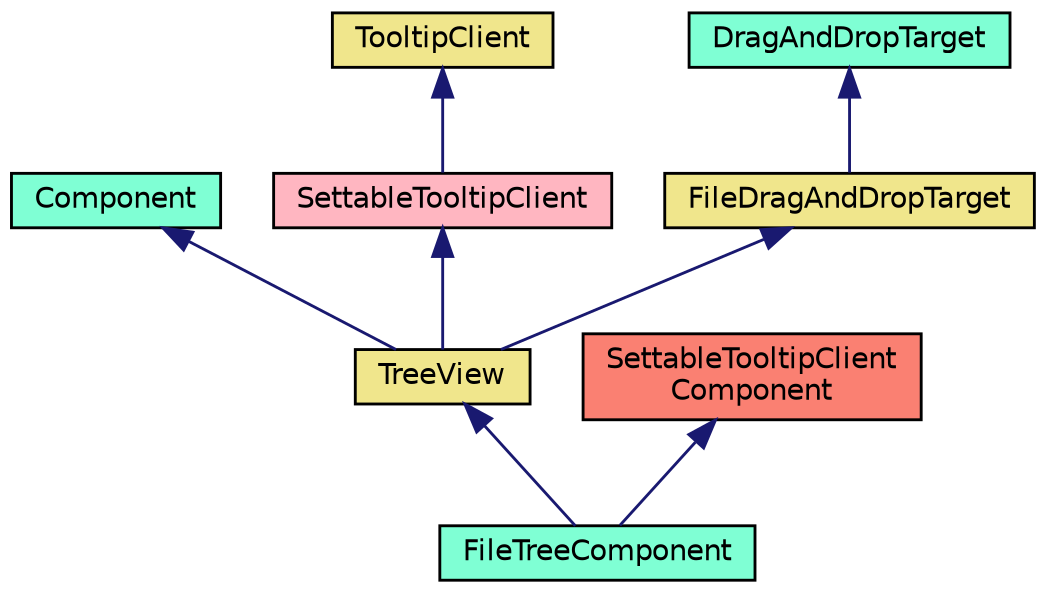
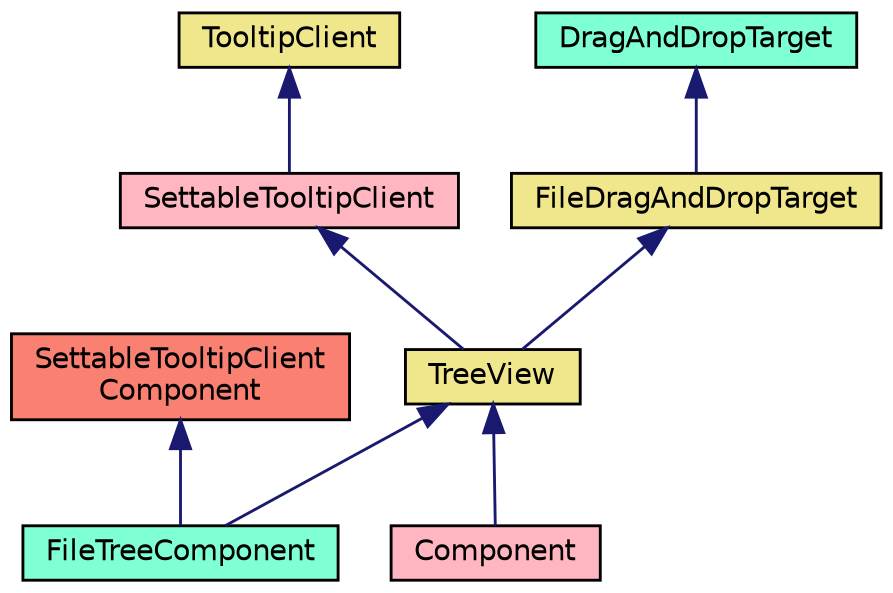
node "Component": fillcolor aquamarine -> lightpink
edge "TreeView" -> "Component": reversed
